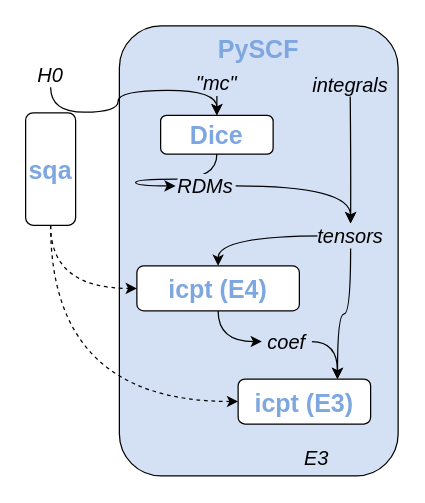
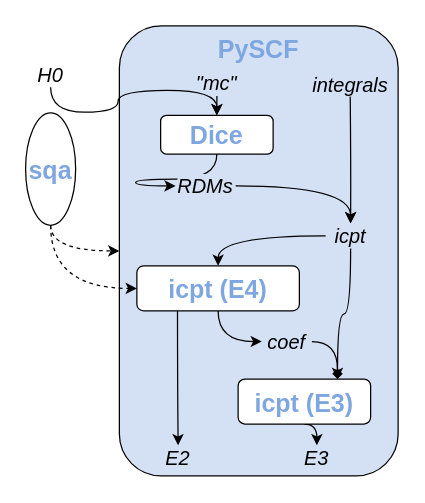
node "sqa": shape rounded rectangle -> ellipse
node "tensors": label "tensors" -> "icpt"
edge "sqa" -> "icpt (E3)": now "sqa" -> "PySCF"
edge "coef" -> "icpt (E3)": arrowhead classic -> diamond
edge "icpt (E4)" -> "E2": added
edge "icpt (E3)" -> "E3": added
node "E2": added
